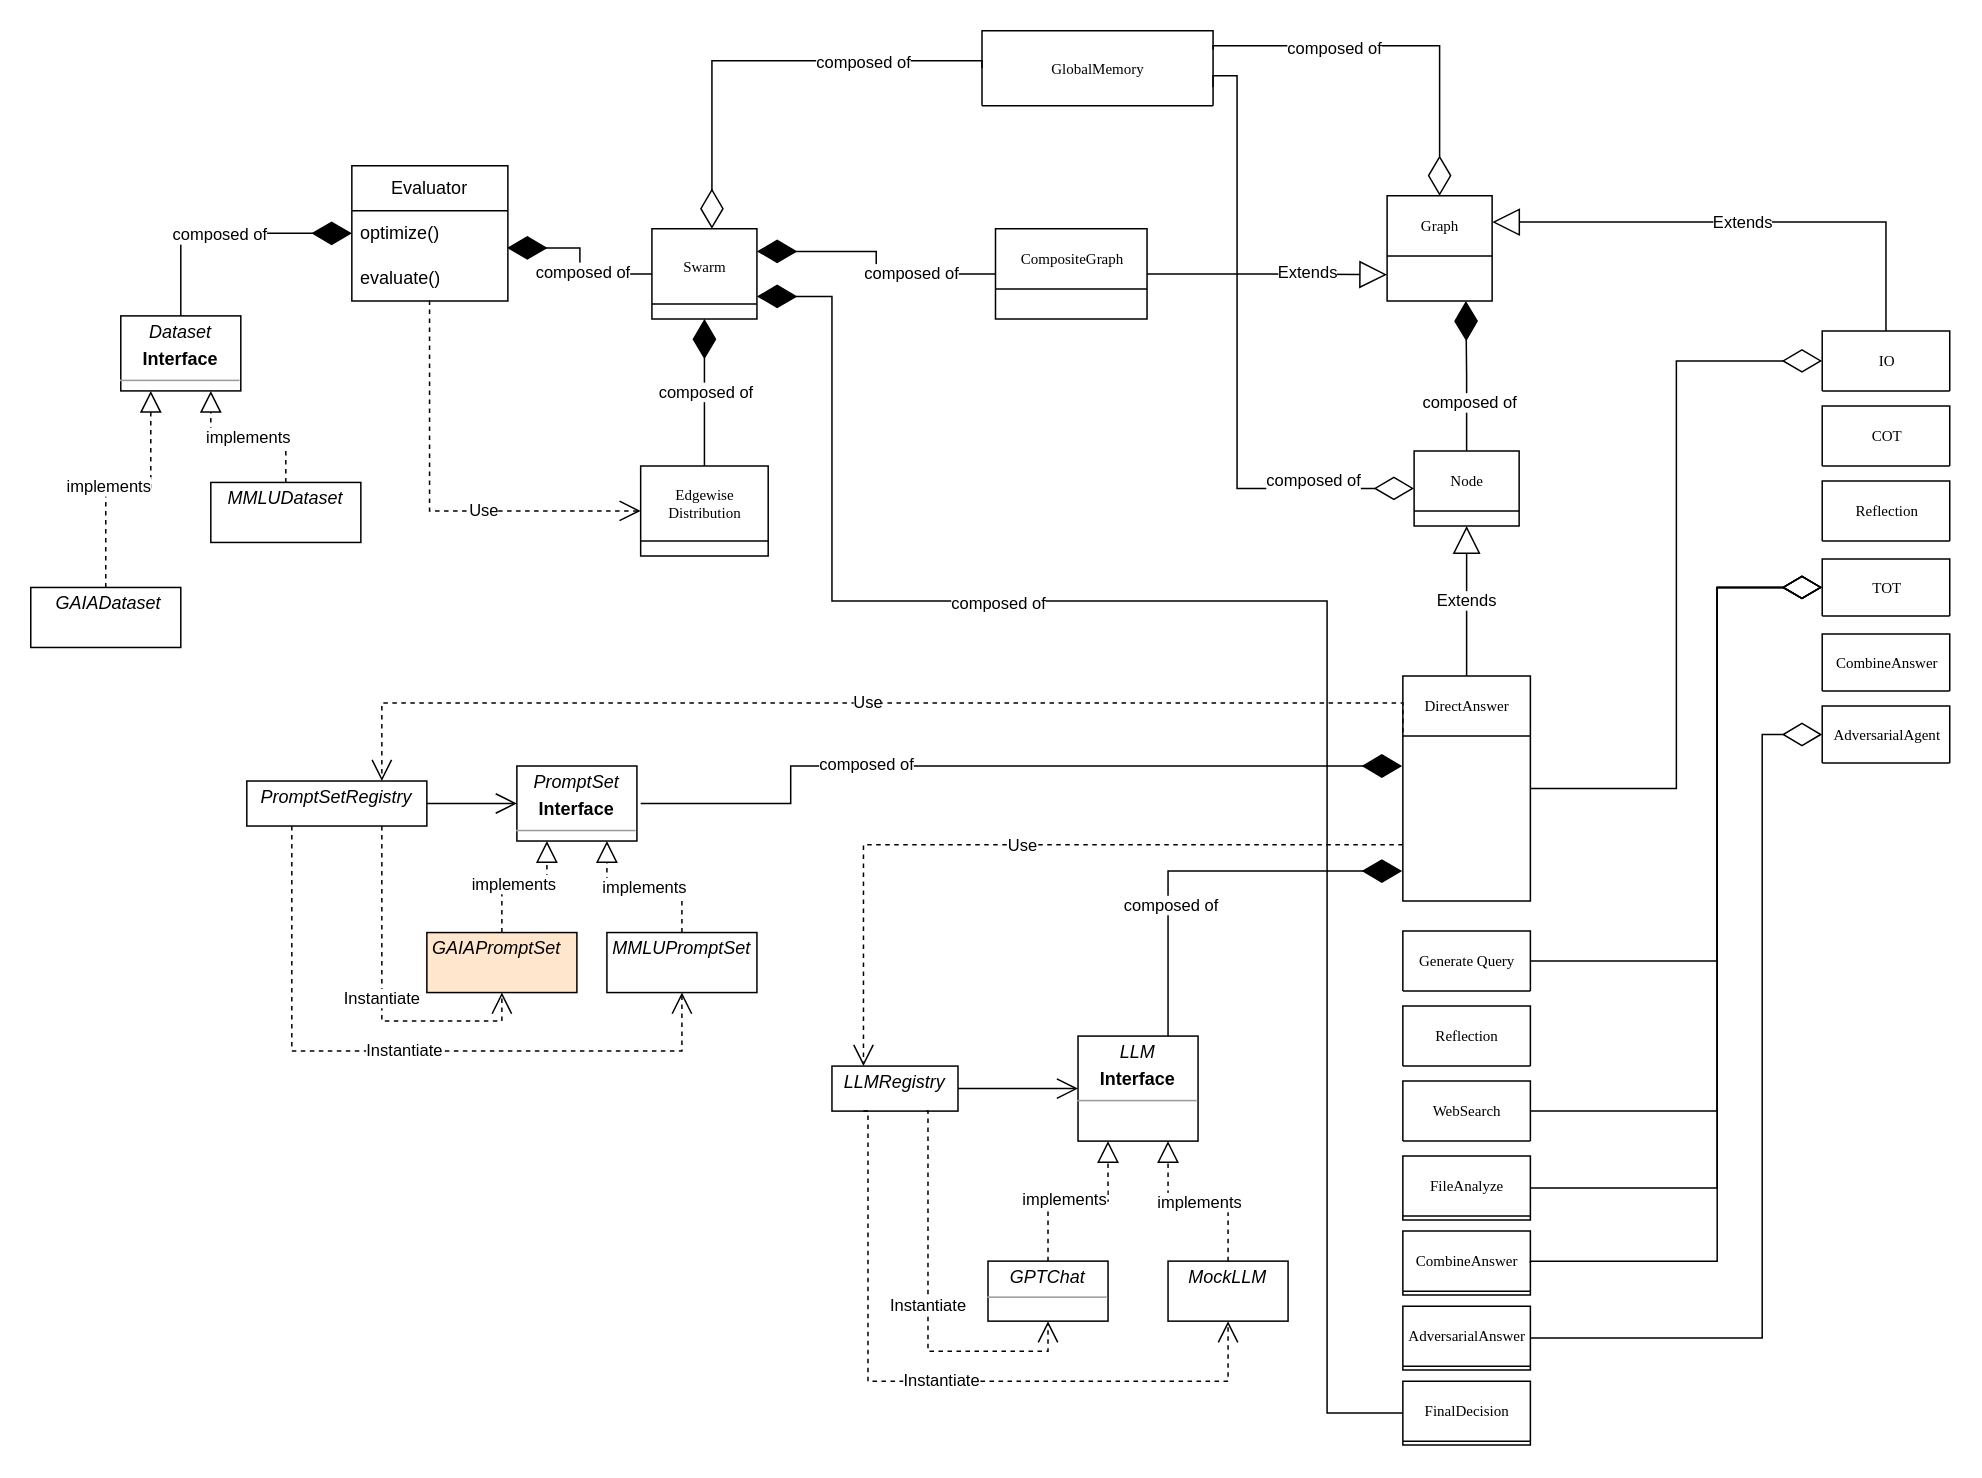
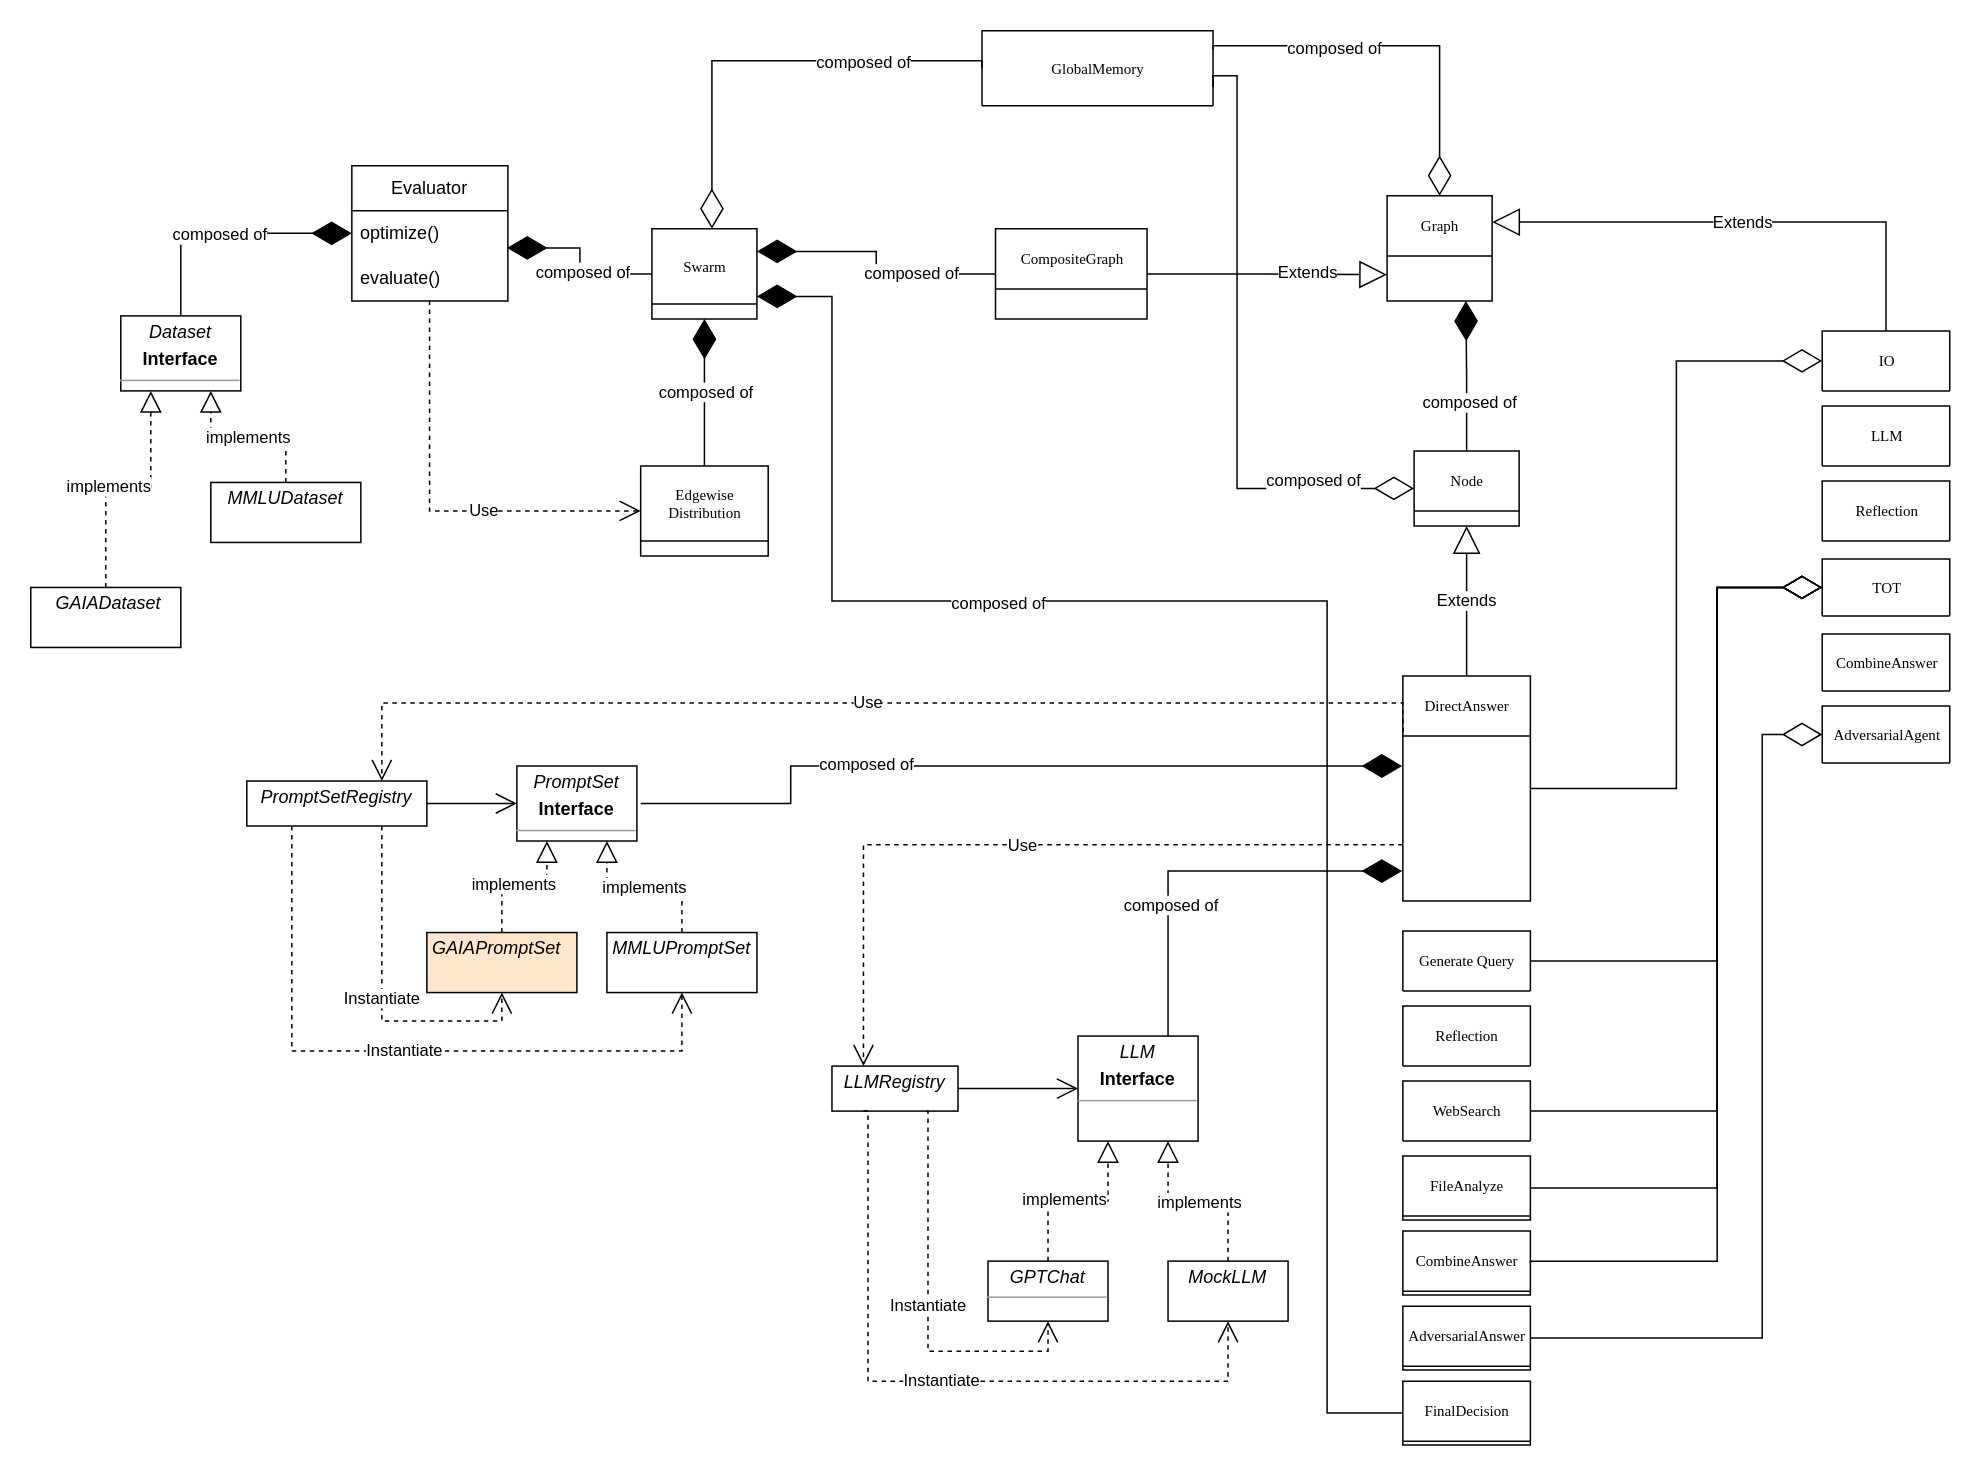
node "COT": label "COT" -> "LLM"
